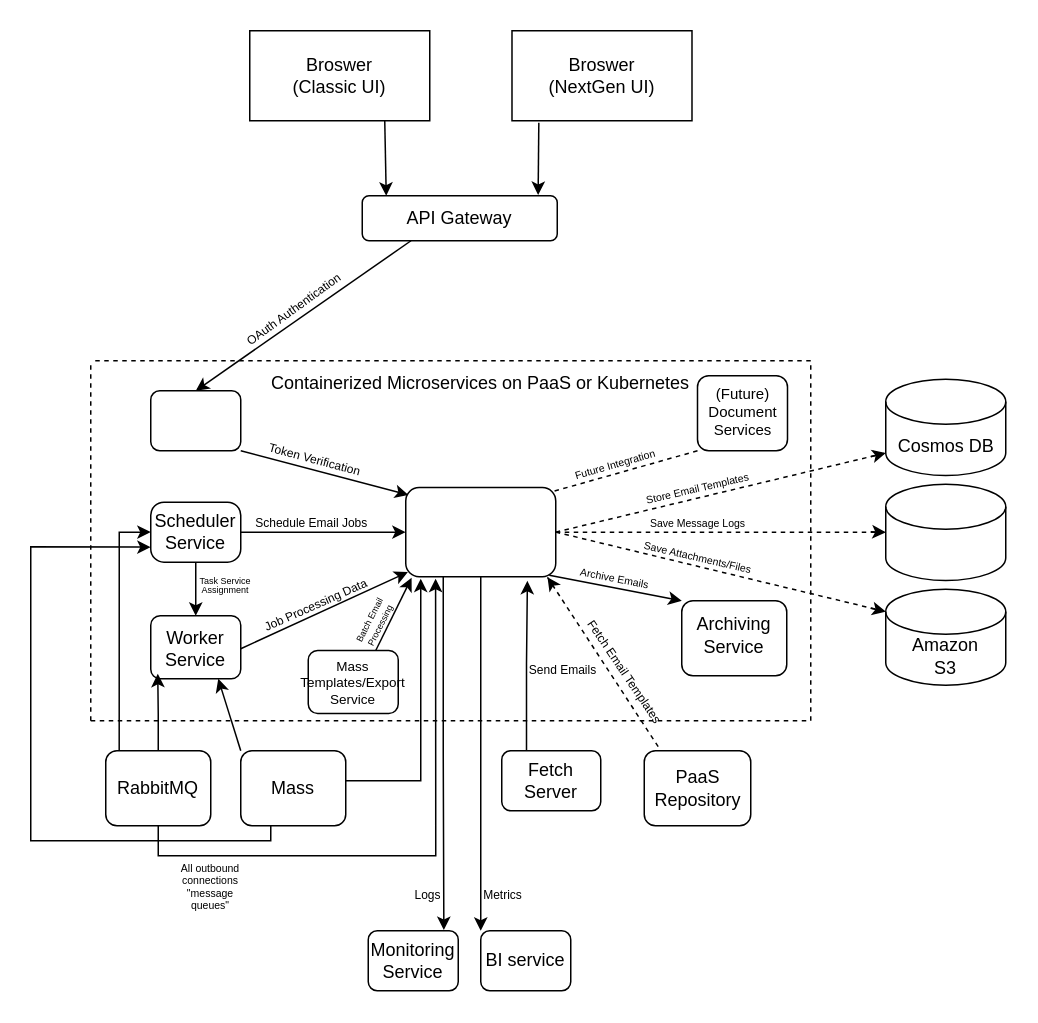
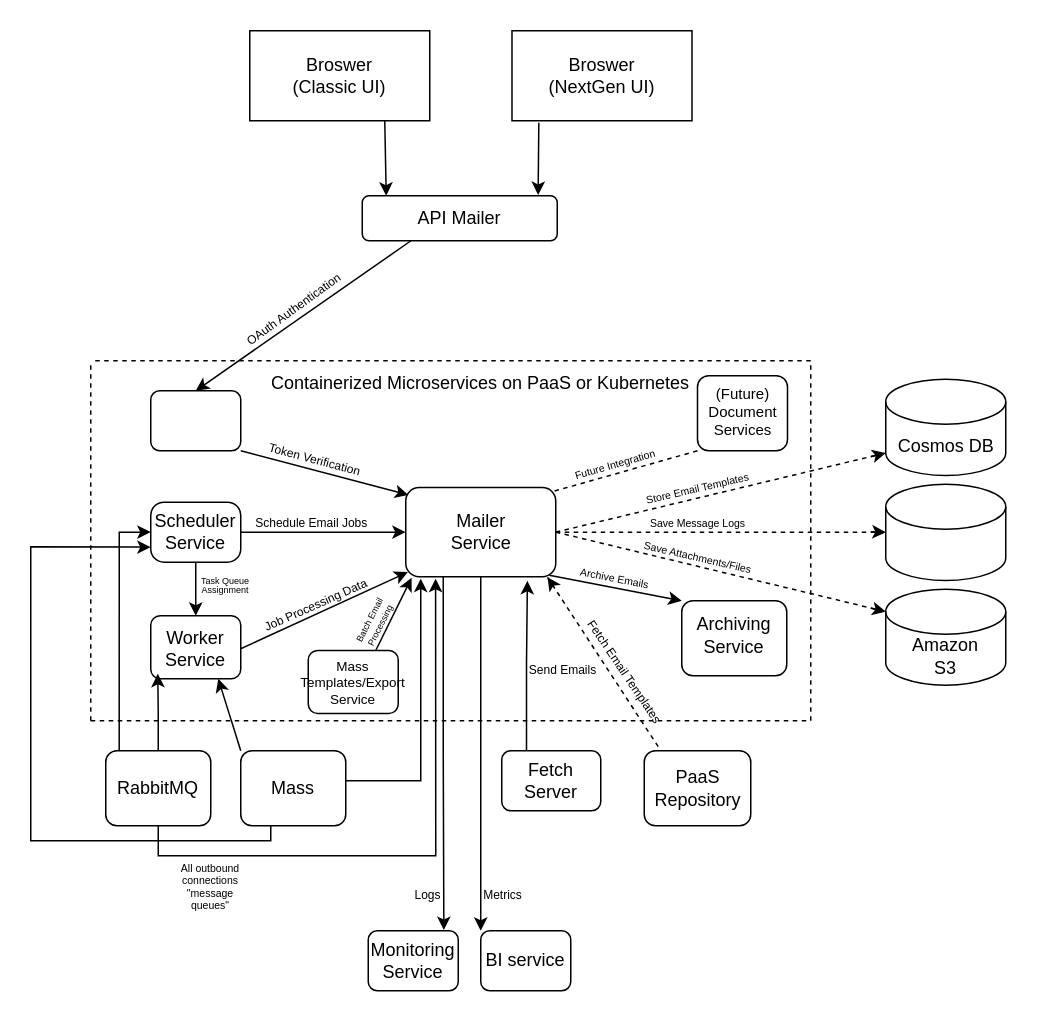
node "API Gateway": label "API Gateway" -> "API Mailer"
node "Mailer Service": added
node "Task Service Assignment": label "Task Service Assignment" -> "Task Queue Assignment"
